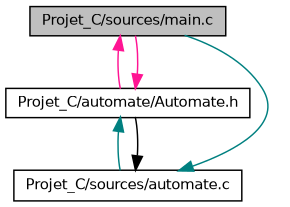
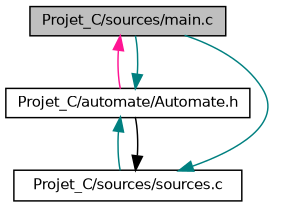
edge "Projet_C/sources/main.c" -> "Projet_C/automate/Automate.h": color deeppink -> teal
node "Projet_C/sources/automate.c": label "Projet_C/sources/automate.c" -> "Projet_C/sources/sources.c"
